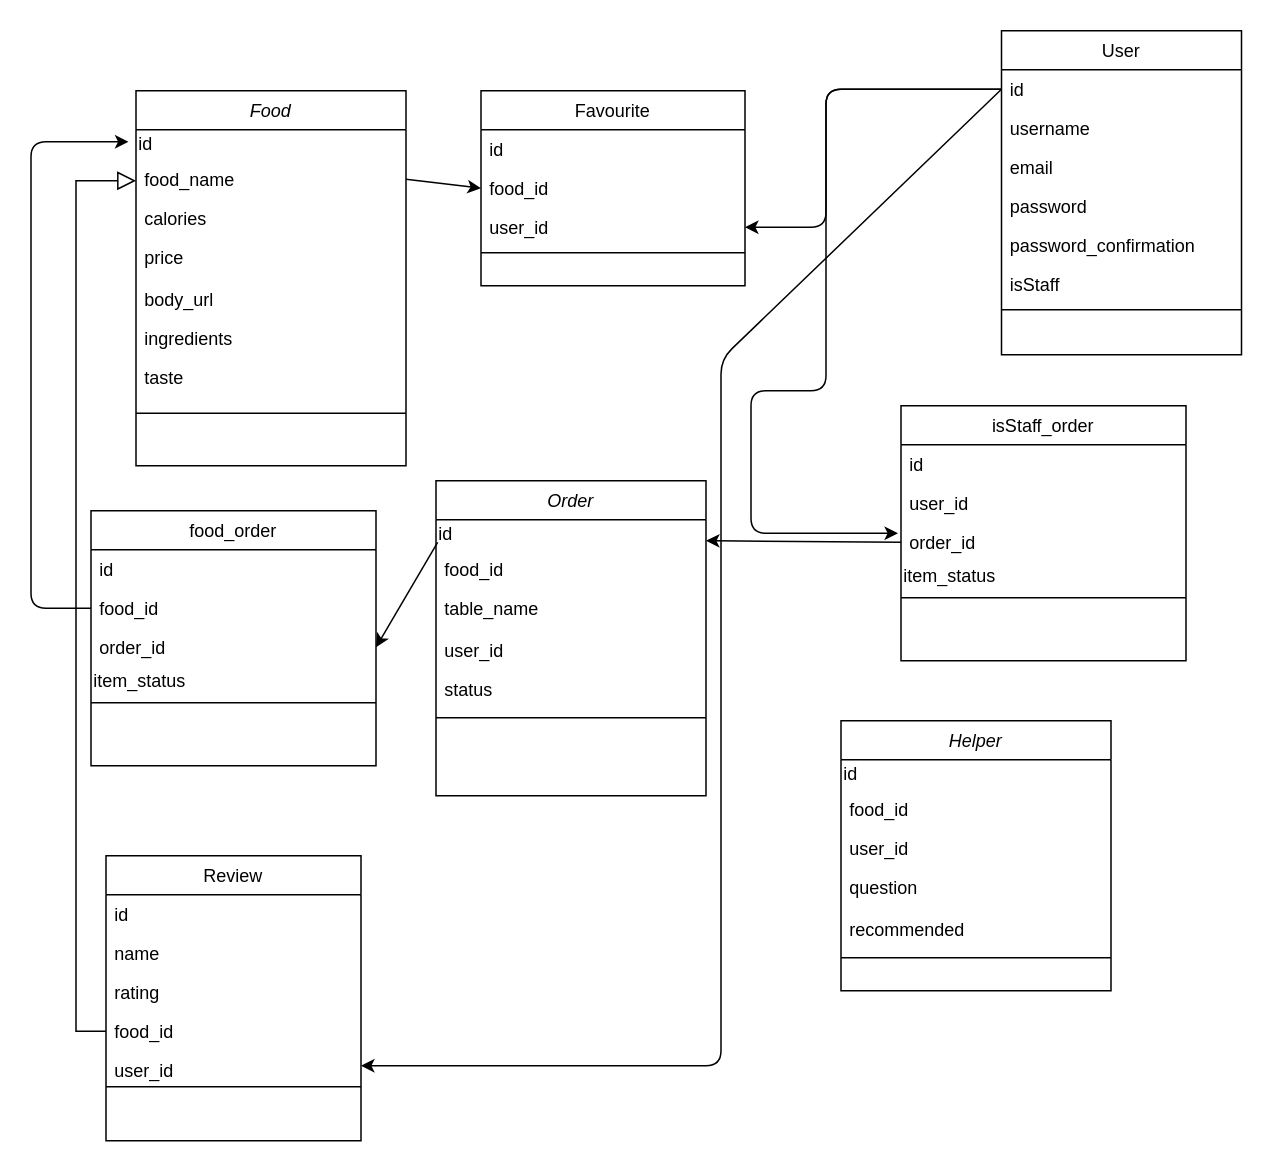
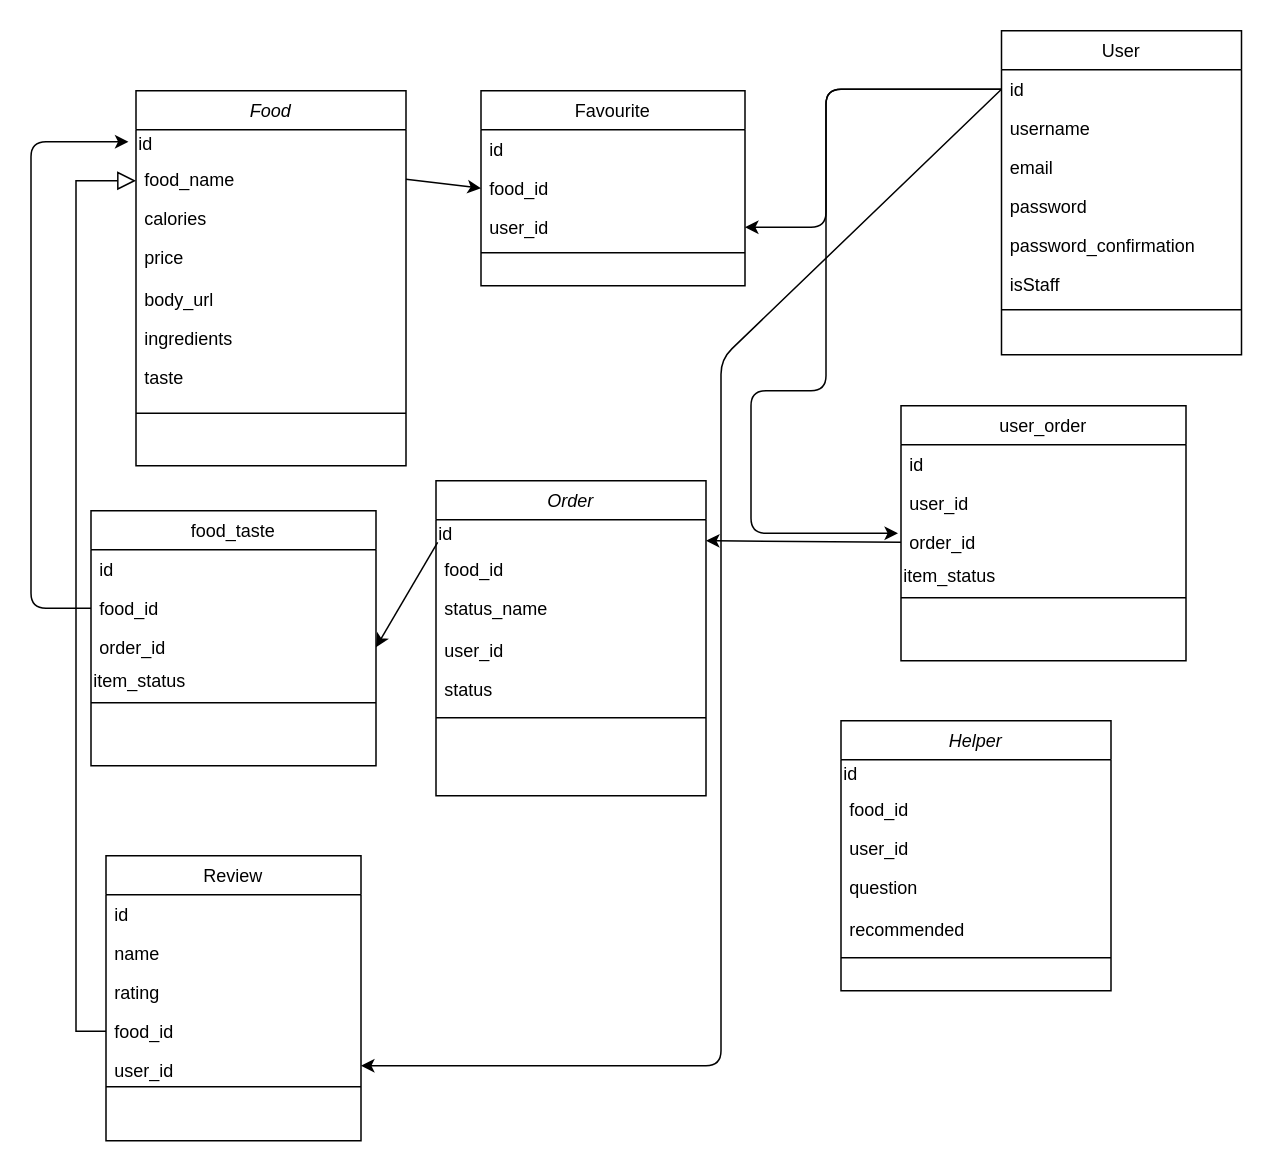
node "isStaff_order": label "isStaff_order" -> "user_order"
node "food_order": label "food_order" -> "food_taste"
node "table_name": label "table_name" -> "status_name"
